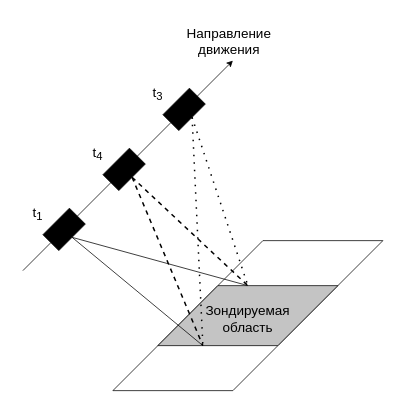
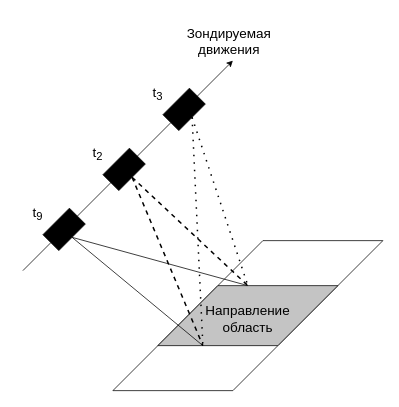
node "Направление движения": label "Направление движения" -> "Зондируемая движения"
node "t4": label "t4" -> "t2"
node "t1": label "t1" -> "t9"
node "Зондируемая область": label "Зондируемая область" -> "Направление область"
